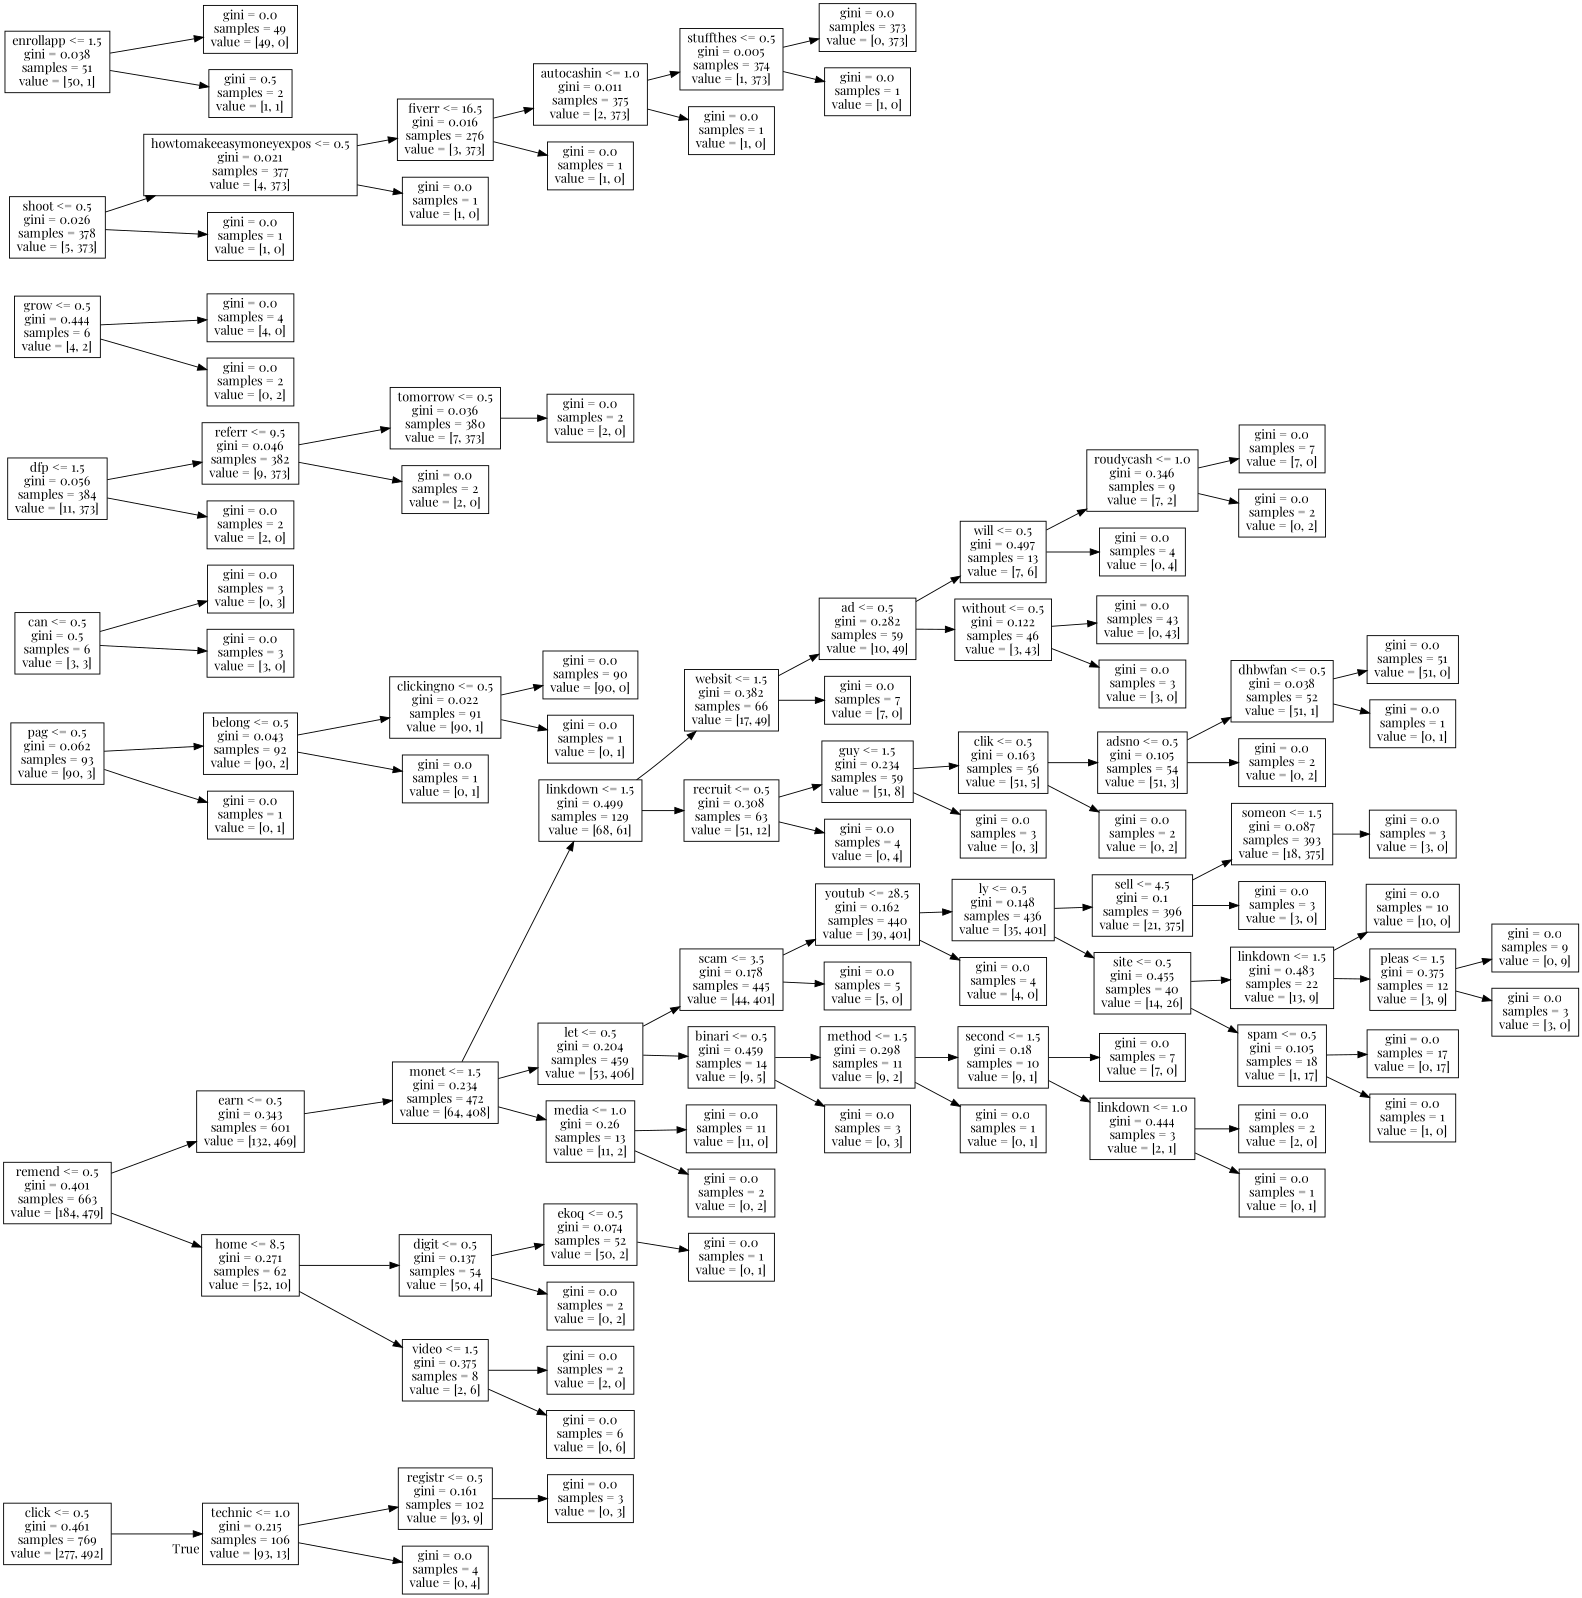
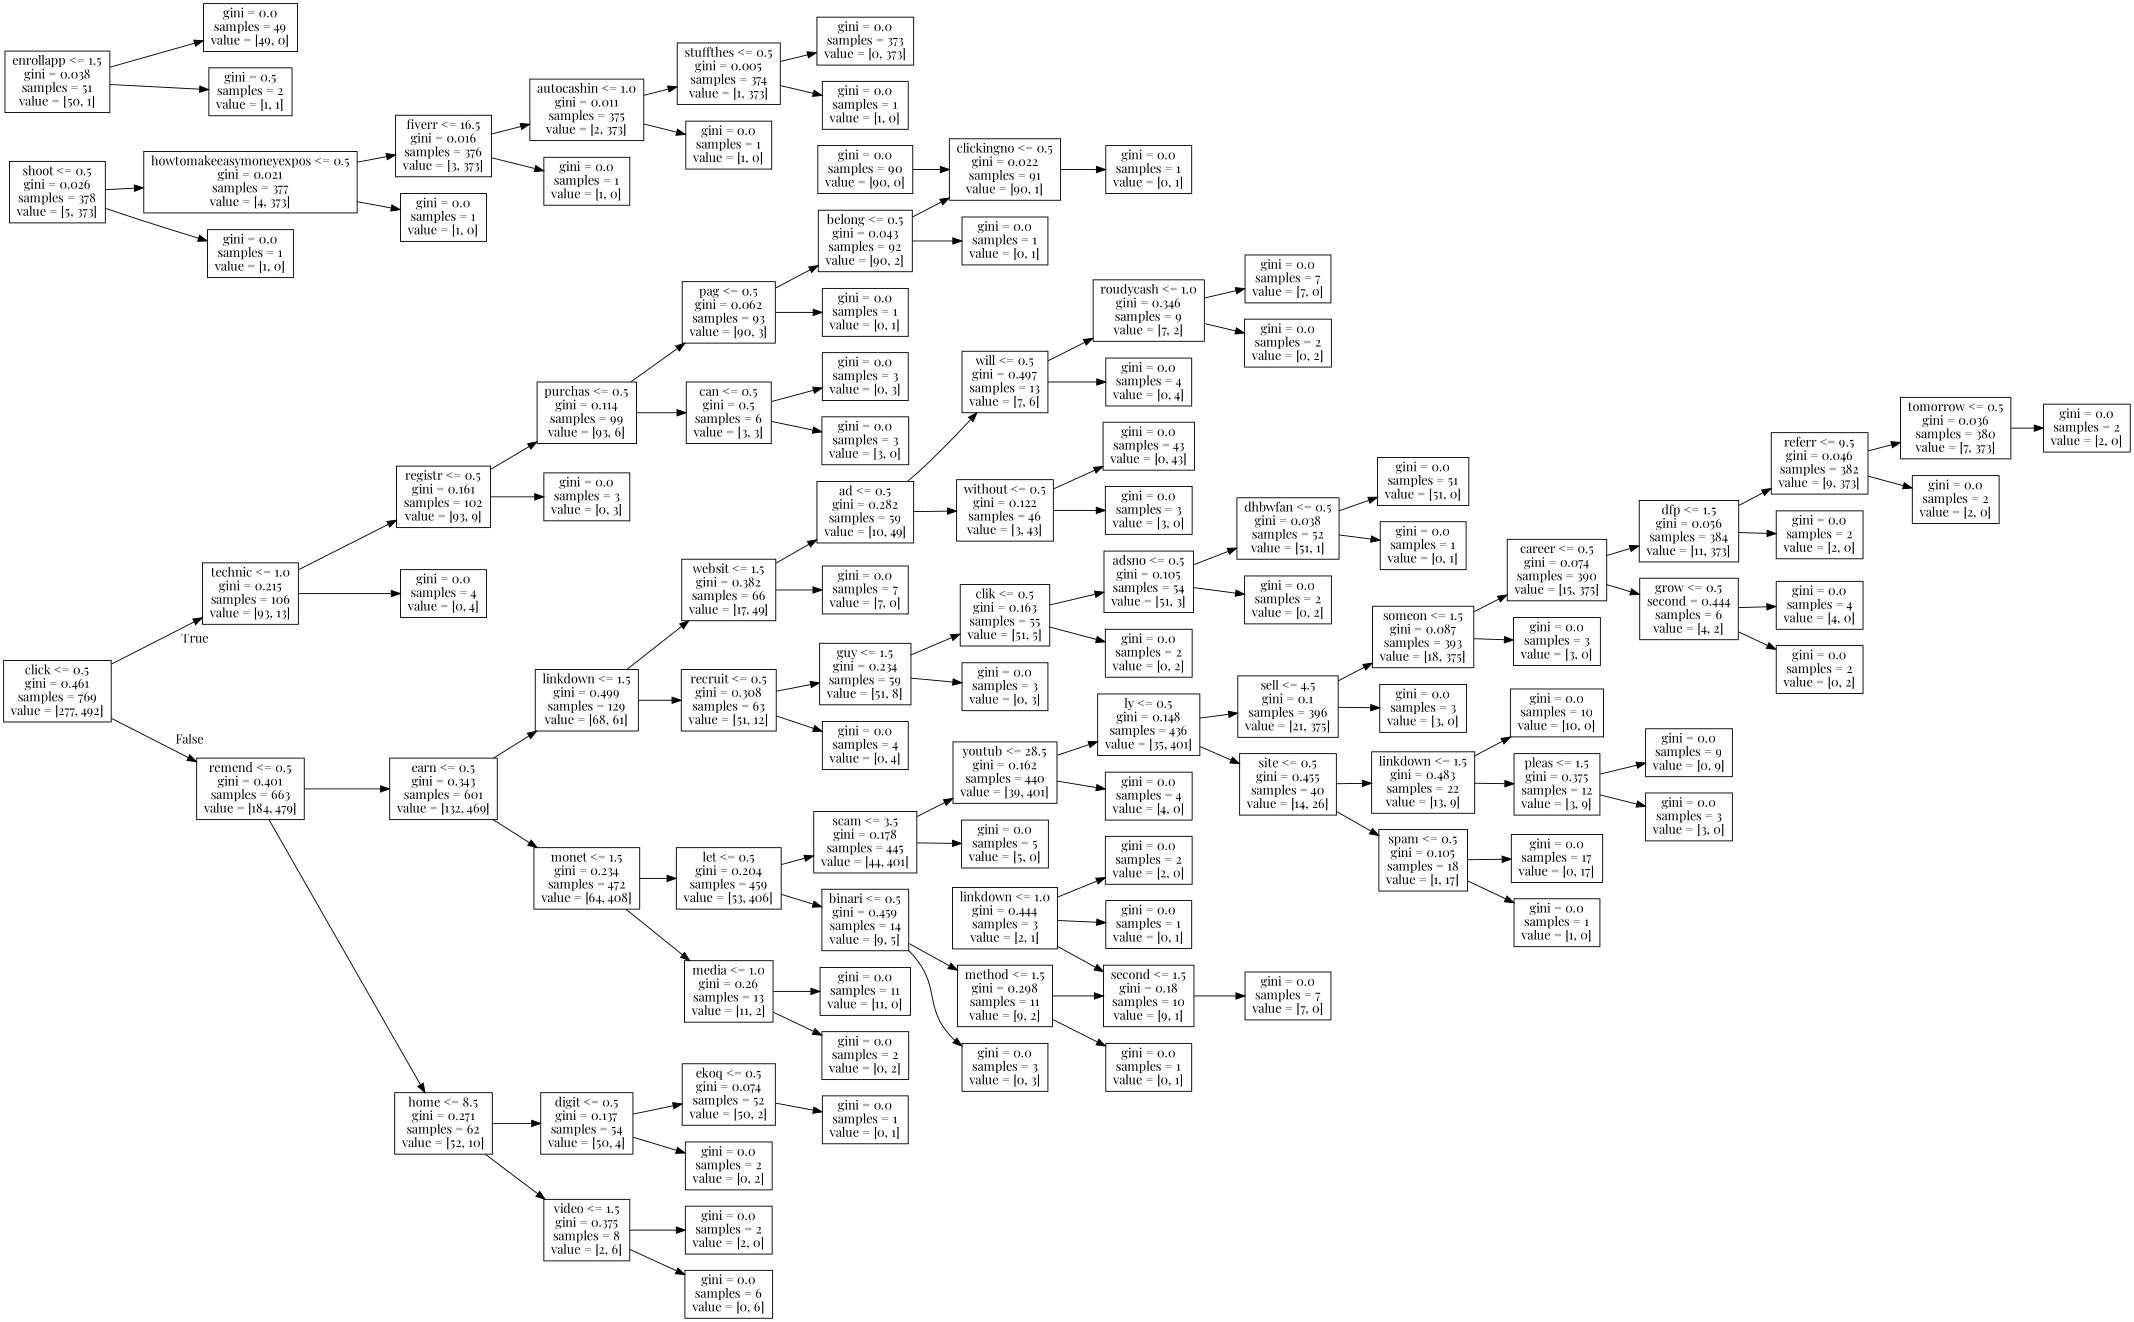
node "fiverr <= 16.5 gini = 0.016 samples = 276 value = [3, 373]": label "fiverr <= 16.5 gini = 0.016 samples = 276 value = [3, 373]" -> "fiverr <= 16.5 gini = 0.016 samples = 376 value = [3, 373]"
node "grow <= 0.5 gini = 0.444 samples = 6 value = [4, 2]": label "grow <= 0.5 gini = 0.444 samples = 6 value = [4, 2]" -> "grow <= 0.5 second = 0.444 samples = 6 value = [4, 2]"
node "purchas <= 0.5 gini = 0.114 samples = 99 value = [93, 6]": added
node "career <= 0.5 gini = 0.074 samples = 390 value = [15, 375]": added
edge "clickingno <= 0.5 gini = 0.022 samples = 91 value = [90, 1]" -> "gini = 0.0 samples = 90 value = [90, 0]": reversed
edge "click <= 0.5 gini = 0.461 samples = 769 value = [277, 492]" -> "remend <= 0.5 gini = 0.401 samples = 663 value = [184, 479]": added
node "clik <= 0.5 gini = 0.163 samples = 56 value = [51, 5]": label "clik <= 0.5 gini = 0.163 samples = 56 value = [51, 5]" -> "clik <= 0.5 gini = 0.163 samples = 55 value = [51, 5]"
edge "monet <= 1.5 gini = 0.234 samples = 472 value = [64, 408]" -> "linkdown <= 1.5 gini = 0.499 samples = 129 value = [68, 61]": now "earn <= 0.5 gini = 0.343 samples = 601 value = [132, 469]" -> "linkdown <= 1.5 gini = 0.499 samples = 129 value = [68, 61]"
edge "second <= 1.5 gini = 0.18 samples = 10 value = [9, 1]" -> "linkdown <= 1.0 gini = 0.444 samples = 3 value = [2, 1]": reversed
